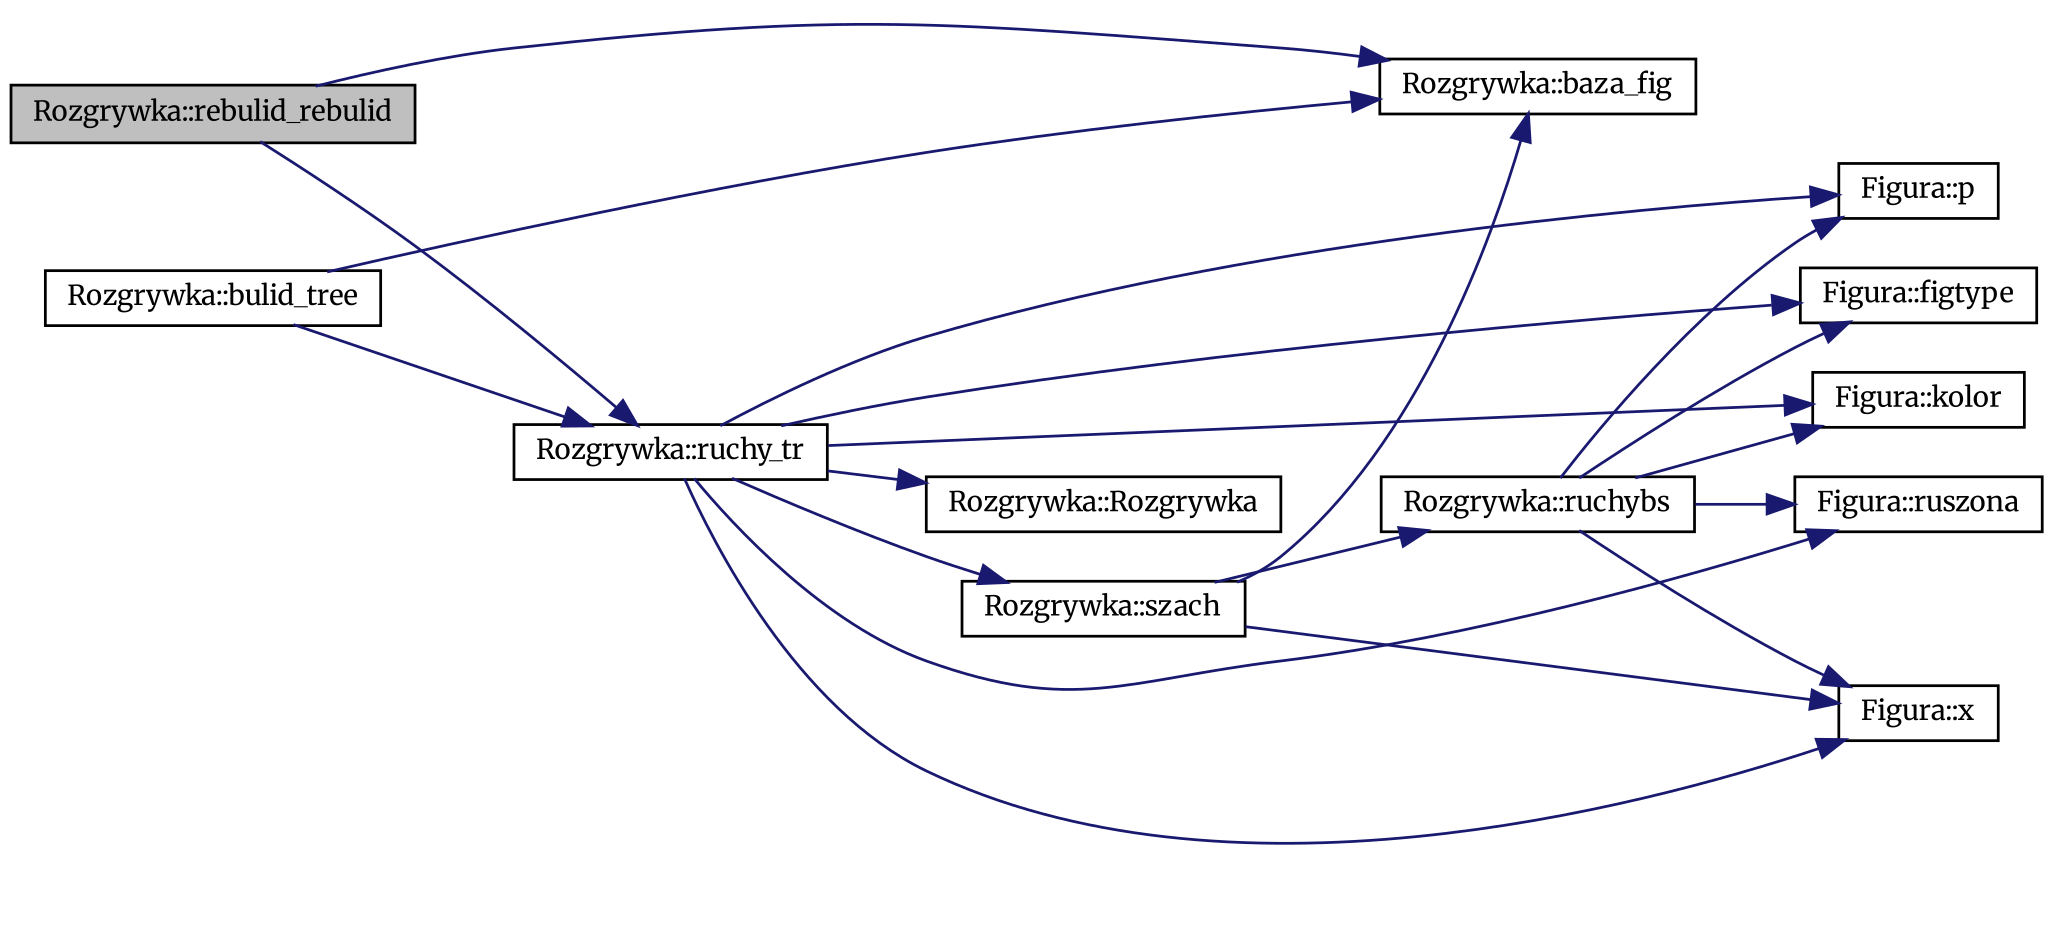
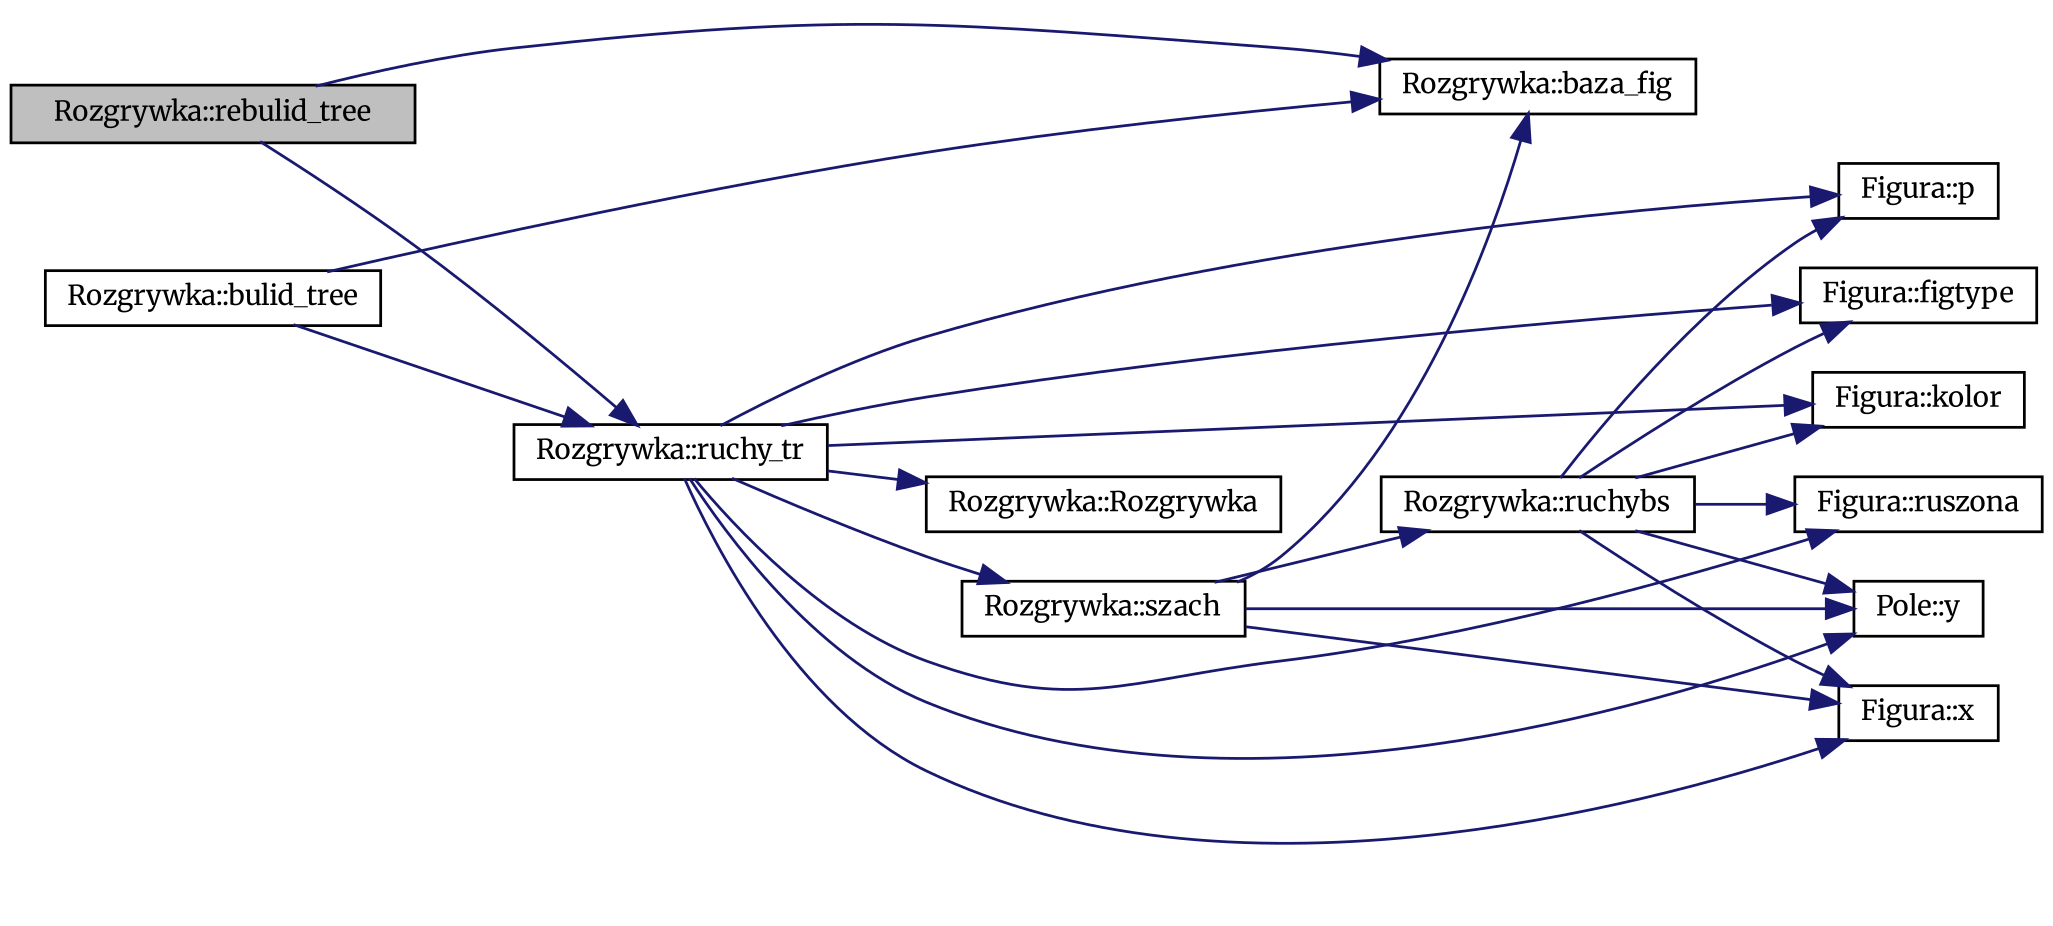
node "Rozgrywka::rebulid_rebulid": label "Rozgrywka::rebulid_rebulid" -> "Rozgrywka::rebulid_tree"
node "Pole::y": added
